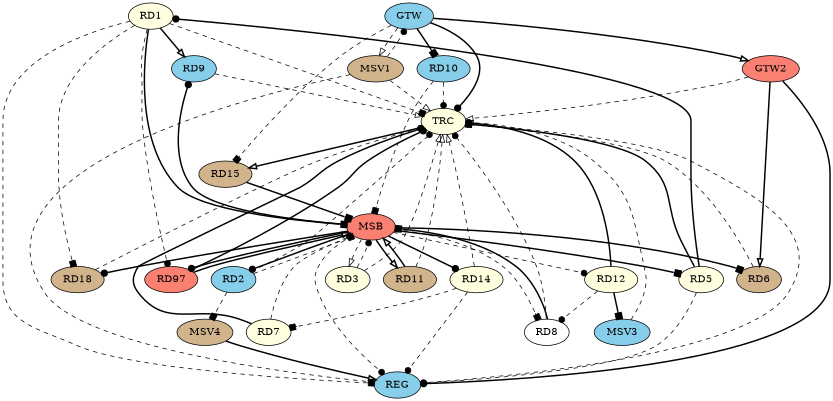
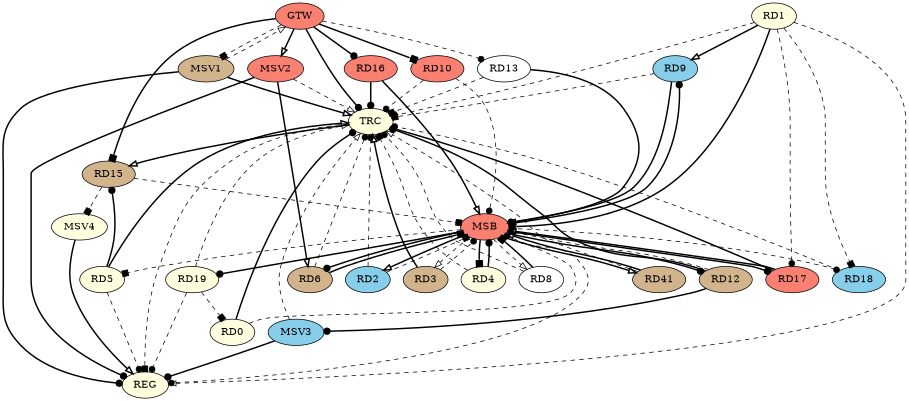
node "GTW": fillcolor skyblue -> salmon
edge "GTW" -> "MSV1": arrowhead onormal -> box
edge "MSV1" -> "GTW": arrowhead dot -> onormal
edge "RD5" -> "RD1": now "RD5" -> "RD15"
edge "GTW" -> "RD15": style dashed -> bold
node "RD16": added
node "RD10": fillcolor skyblue -> salmon
node "RD13": added
node "GTW2": label "GTW2" -> "MSV2"
edge "MSV1" -> "TRC": style dashed -> bold
edge "RD9" -> "TRC": arrowhead onormal -> box
edge "RD10" -> "MSB": arrowhead box -> dot
edge "RD5" -> "TRC": arrowhead box -> onormal
edge "RD9" -> "MSB": added
edge "RD15" -> "MSB": style bold -> dashed
edge "RD3" -> "TRC": style dashed -> bold
edge "MSB" -> "RD6": arrowhead box -> dot
edge "MSB" -> "RD5": style bold -> dashed
edge "MSV1" -> "REG": style dashed -> bold
edge "MSB" -> "RD2": arrowhead dot -> onormal
edge "RD6" -> "MSB": added
edge "MSB" -> "RD18": style bold -> dashed
edge "MSB" -> "RD8": arrowhead box -> onormal
edge "MSB" -> "RD12": style dashed -> bold
edge "TRC" -> "REG": arrowhead dot -> box
node "RD18": fillcolor tan -> skyblue
node "RD97": label "RD97" -> "RD17"
node "RD3": fillcolor lightyellow -> tan
node "RD11": label "RD11" -> "RD41"
node "RD14": label "RD14" -> "RD19"
node "RD4": added
node "RD12": fillcolor lightyellow -> tan
edge "RD12" -> "MSV3": arrowhead box -> dot
edge "RD2" -> "MSV4": now "RD15" -> "MSV4"
edge "RD12" -> "RD8": now "RD12" -> "MSB"
edge "RD1" -> "REG": arrowhead box -> onormal
node "MSV4": fillcolor tan -> lightyellow
node "RD7": label "RD7" -> "RD0"
edge "MSV3" -> "REG": added
node "REG": fillcolor skyblue -> lightyellow
